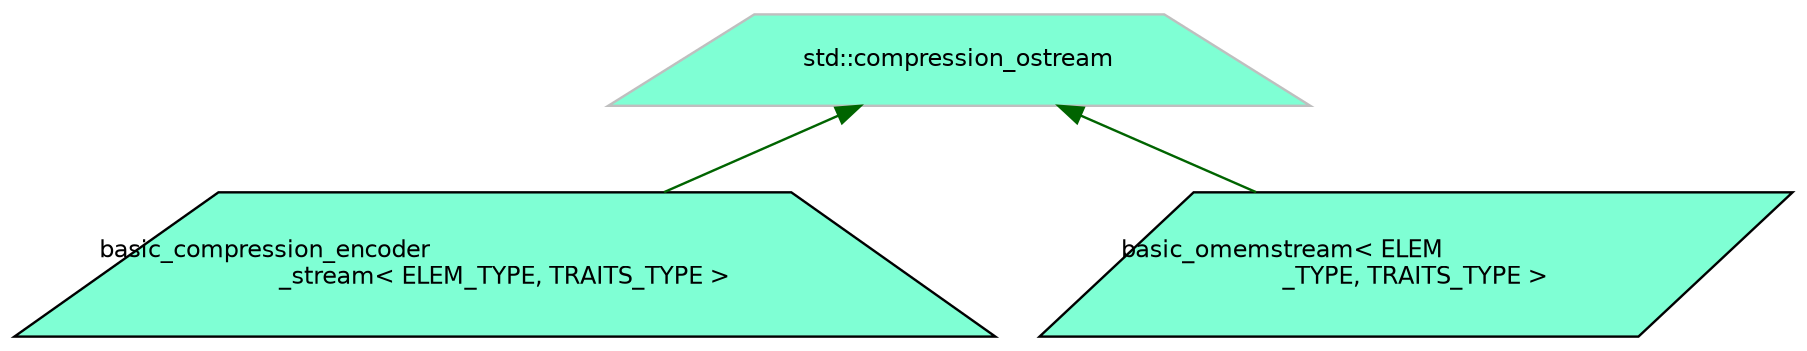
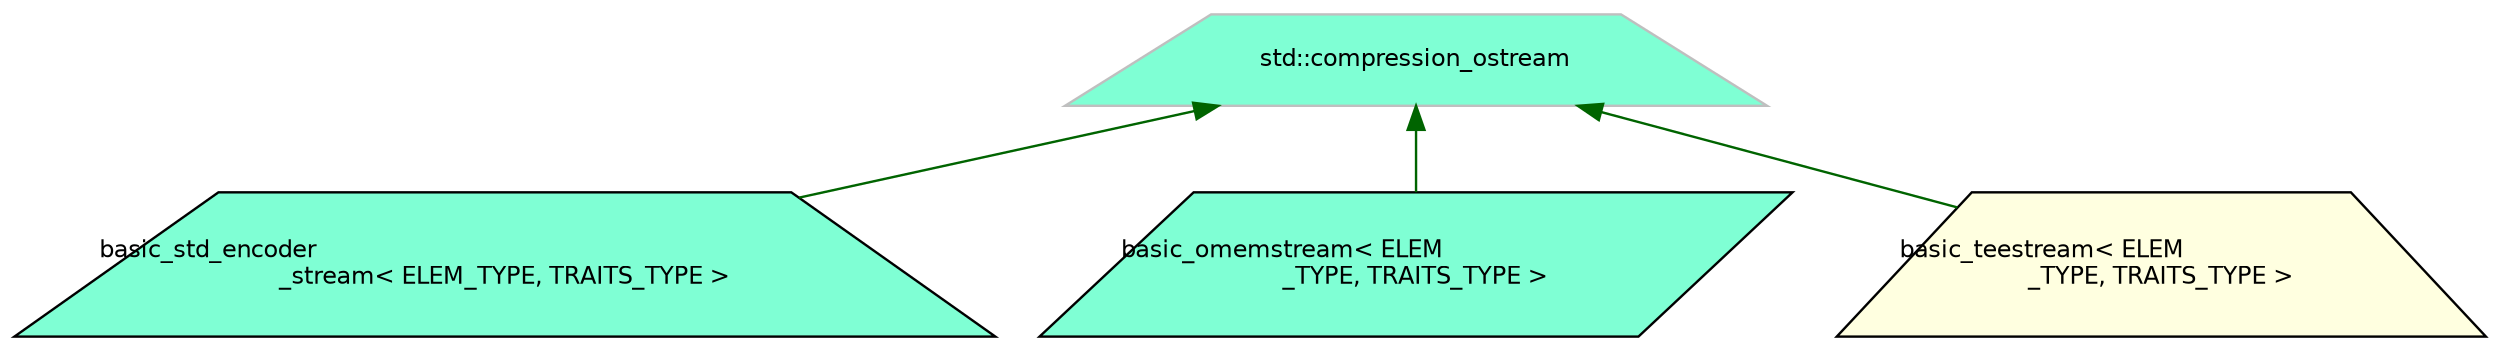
node "basic_compression_encoder _stream< ELEM_TYPE, TRAITS_TYPE >": label "basic_compression_encoder _stream< ELEM_TYPE, TRAITS_TYPE >" -> "basic_std_encoder _stream< ELEM_TYPE, TRAITS_TYPE >"
node "basic_teestream< ELEM _TYPE, TRAITS_TYPE >": added
